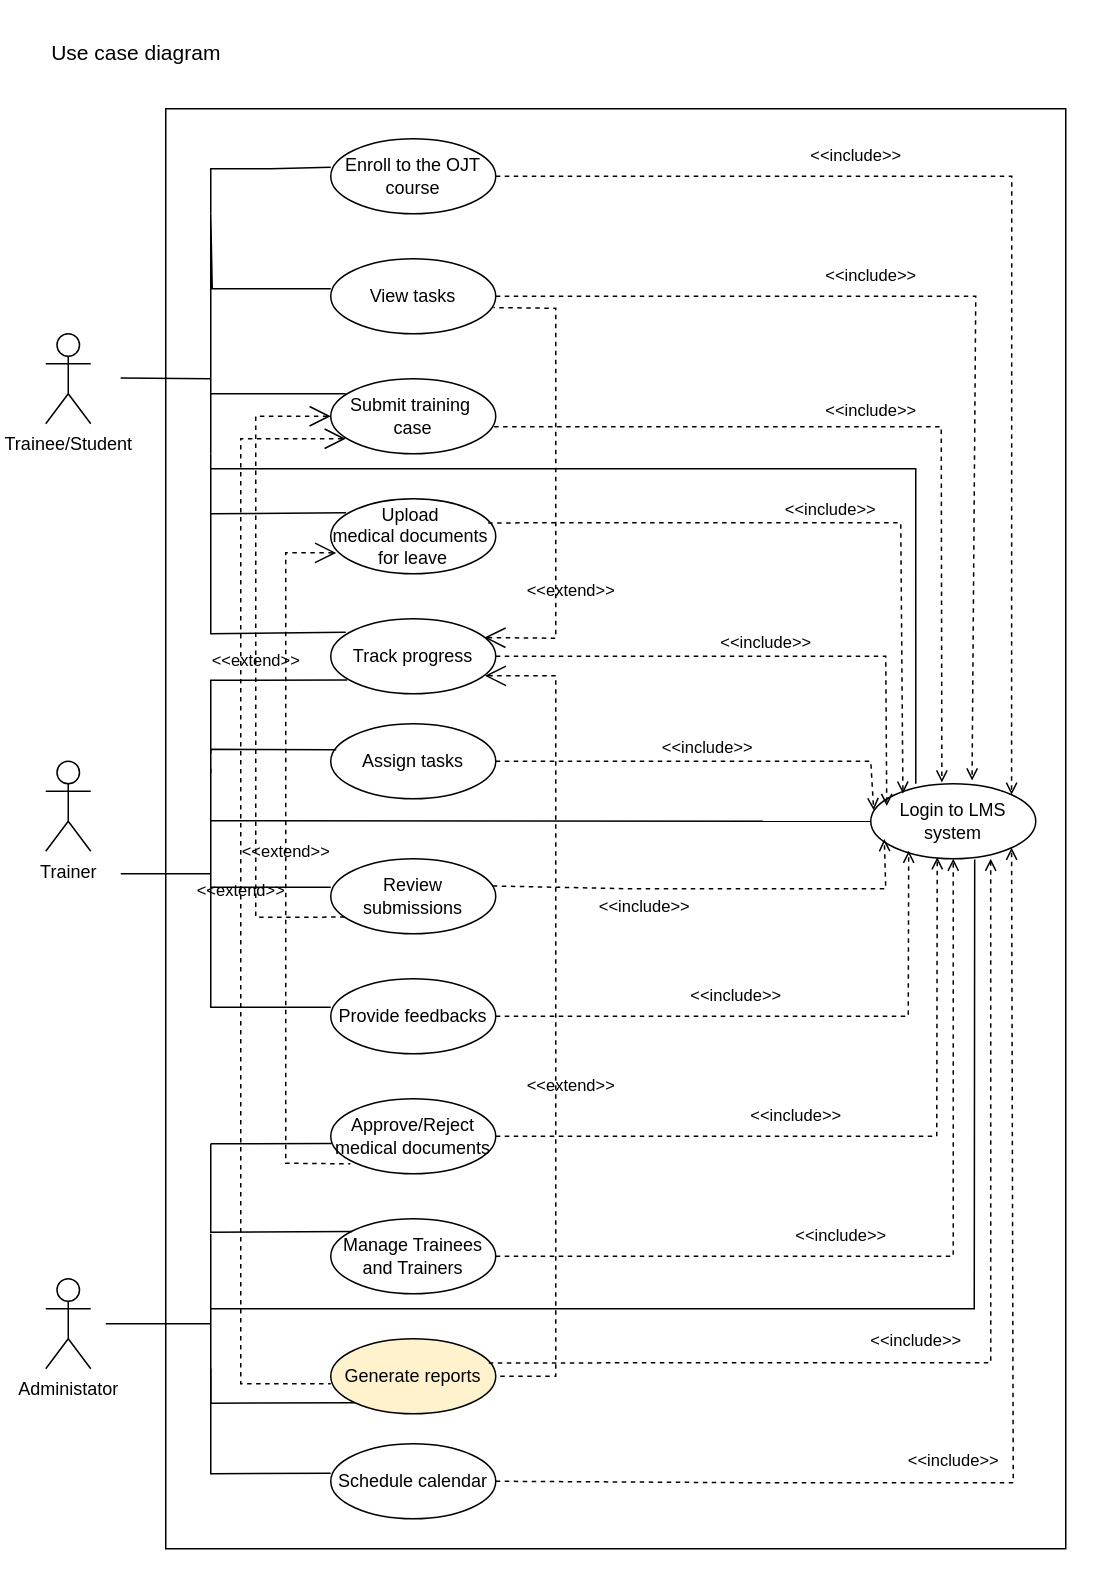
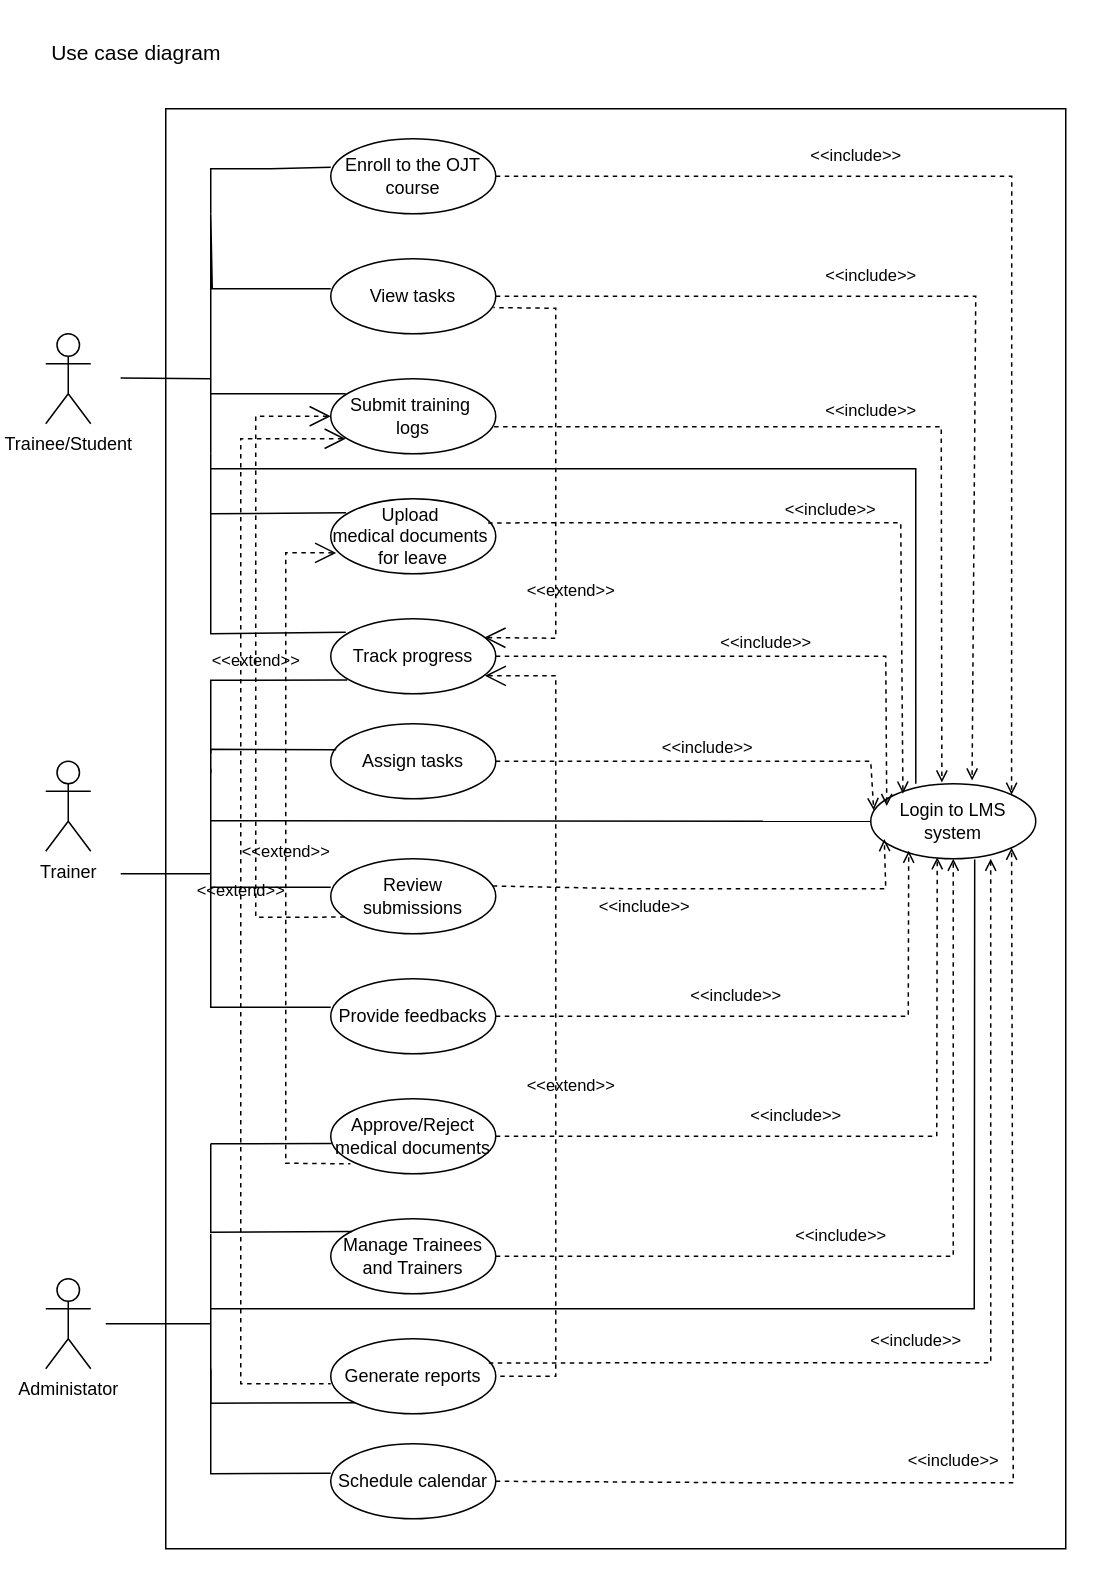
node "Submit training case": label "Submit training case" -> "Submit training logs"
node "Generate reports": fillcolor #fff2cc -> #ffffff
